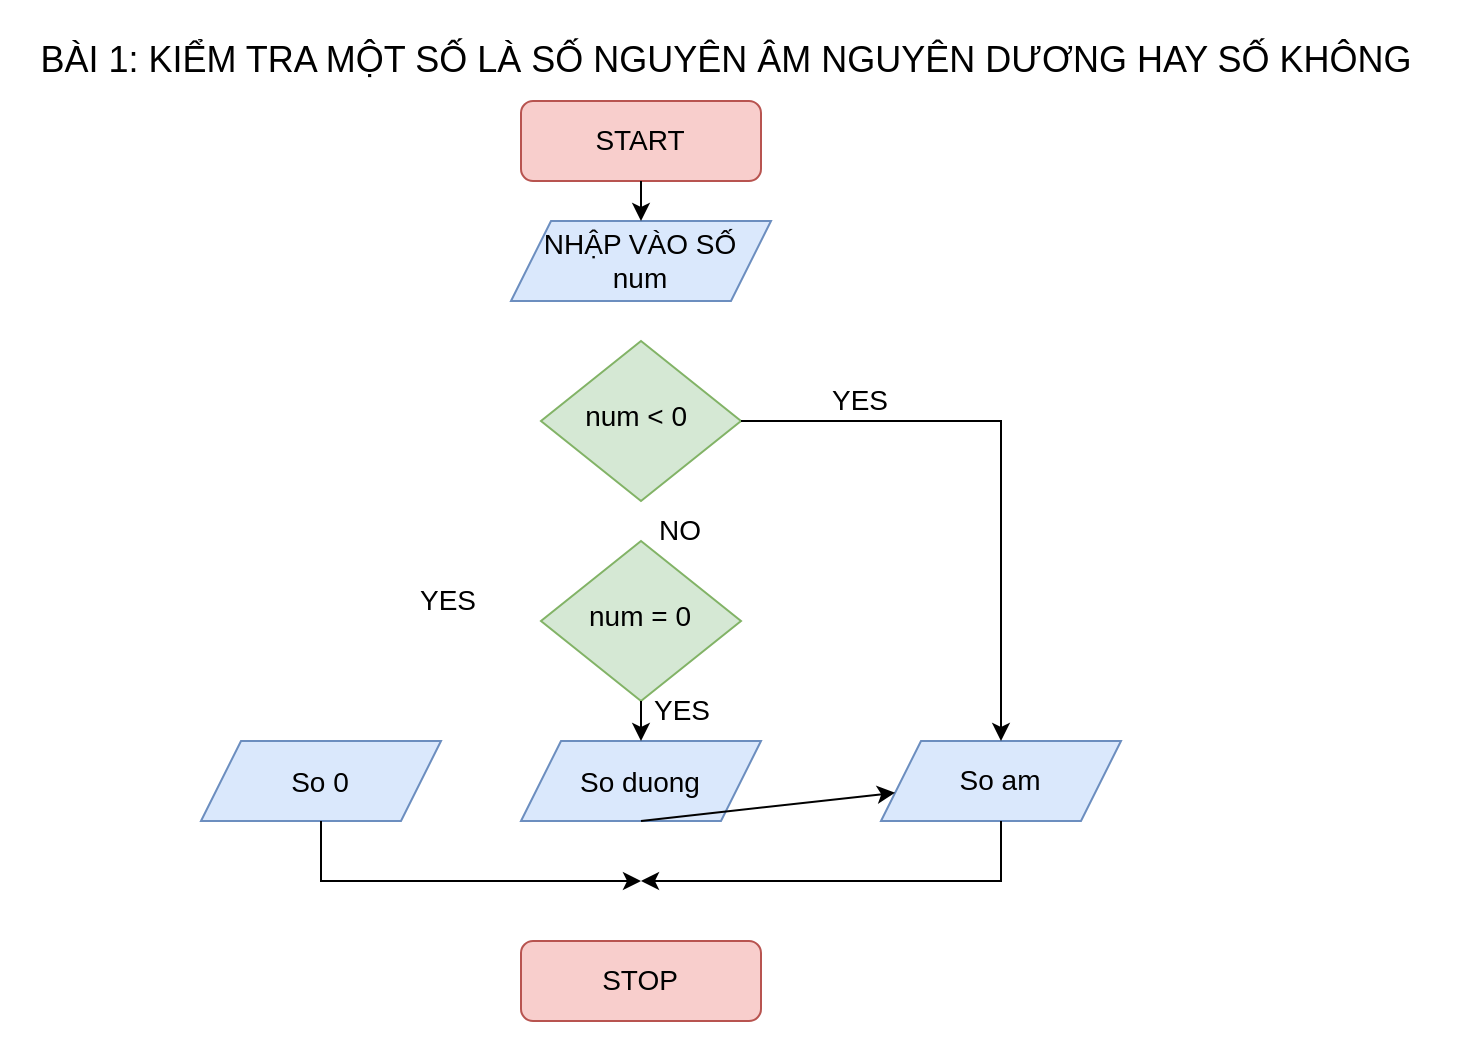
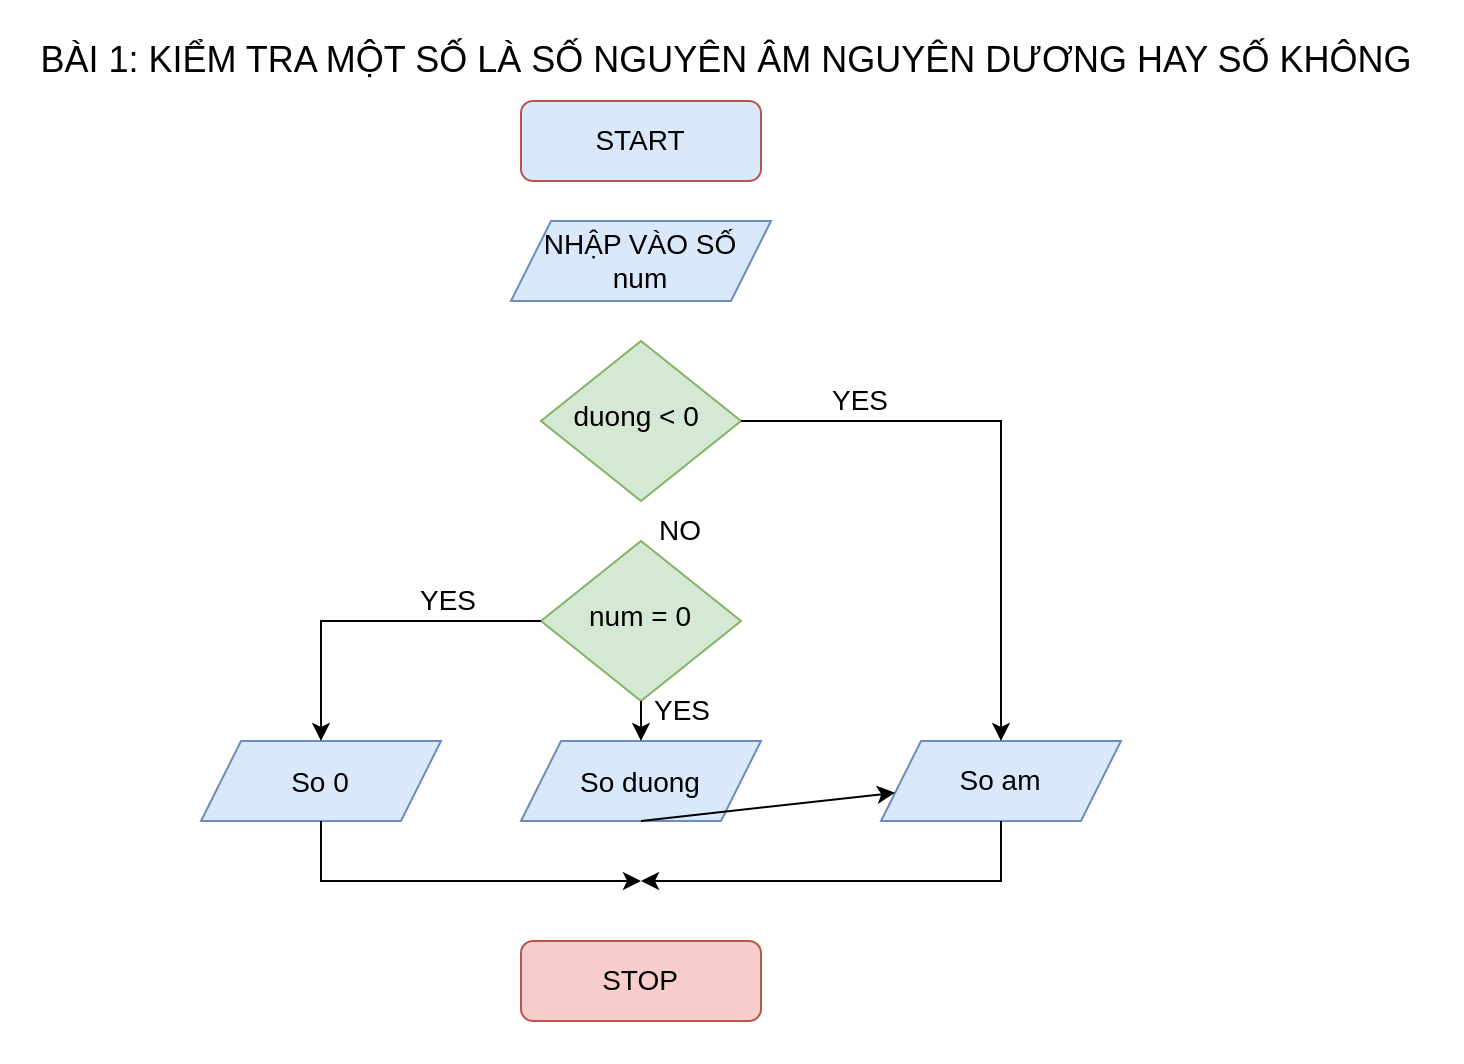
node "START": fillcolor #f8cecc -> #dae8fc
edge "START" -> "NHẬP VÀO SỐ num": removed
node "num < 0": label "num < 0" -> "duong < 0"
edge "num = 0" -> "So 0": added
